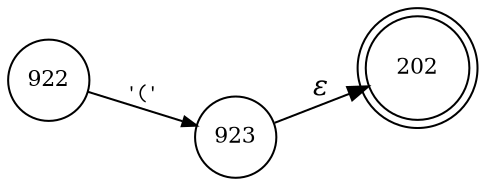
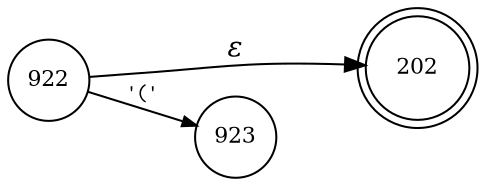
edge "923" -> "202": now "922" -> "202"
